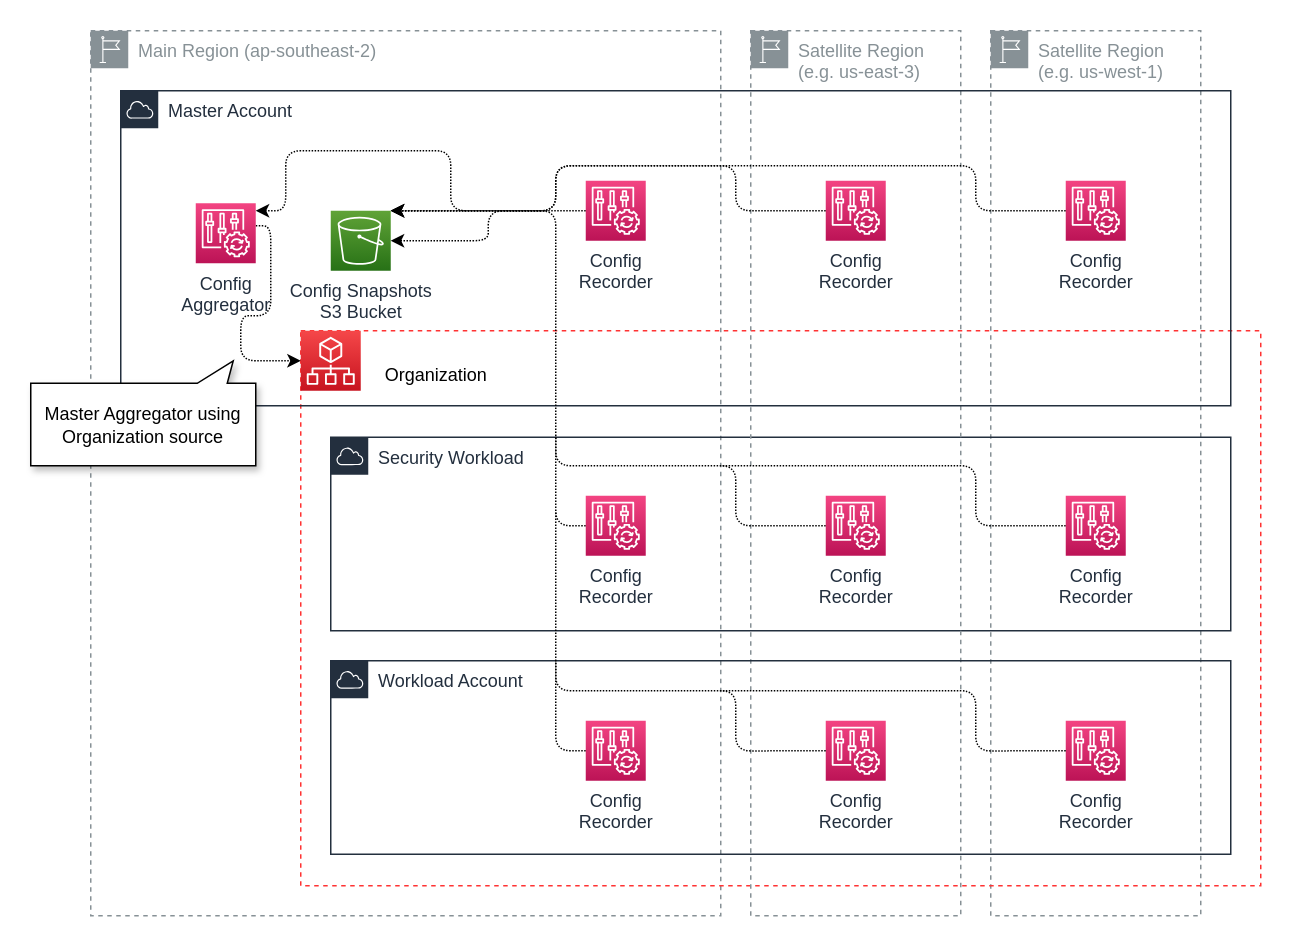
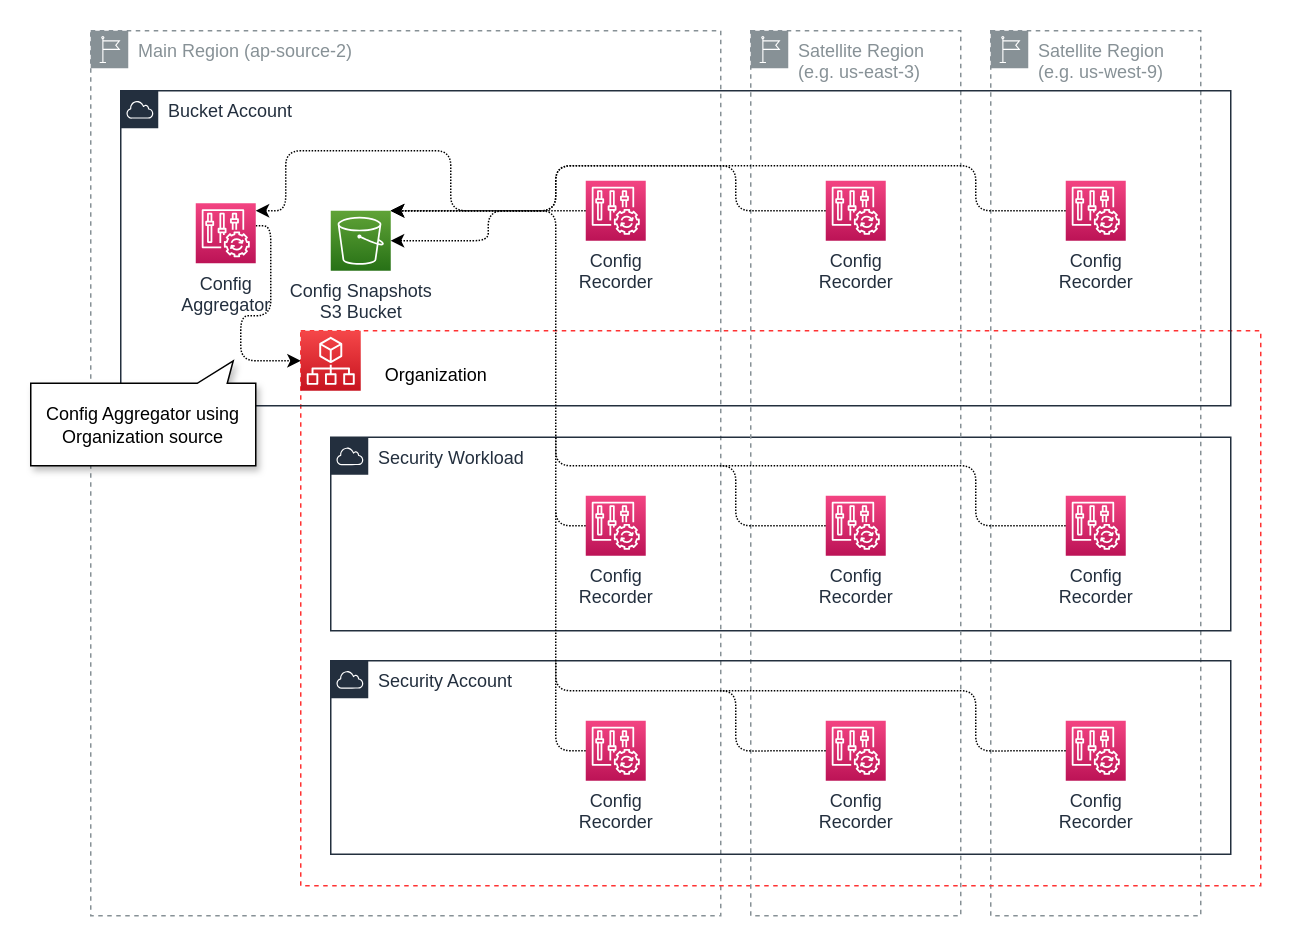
node "Main Region (ap-southeast-2)": label "Main Region (ap-southeast-2)" -> "Main Region (ap-source-2)"
node "Satellite Region (e.g. us-west-1)": label "Satellite Region (e.g. us-west-1)" -> "Satellite Region (e.g. us-west-9)"
node "Master Account": label "Master Account" -> "Bucket Account"
node "Master Aggregator using Organization source": label "Master Aggregator using Organization source" -> "Config Aggregator using Organization source"
node "Workload Account": label "Workload Account" -> "Security Account"
